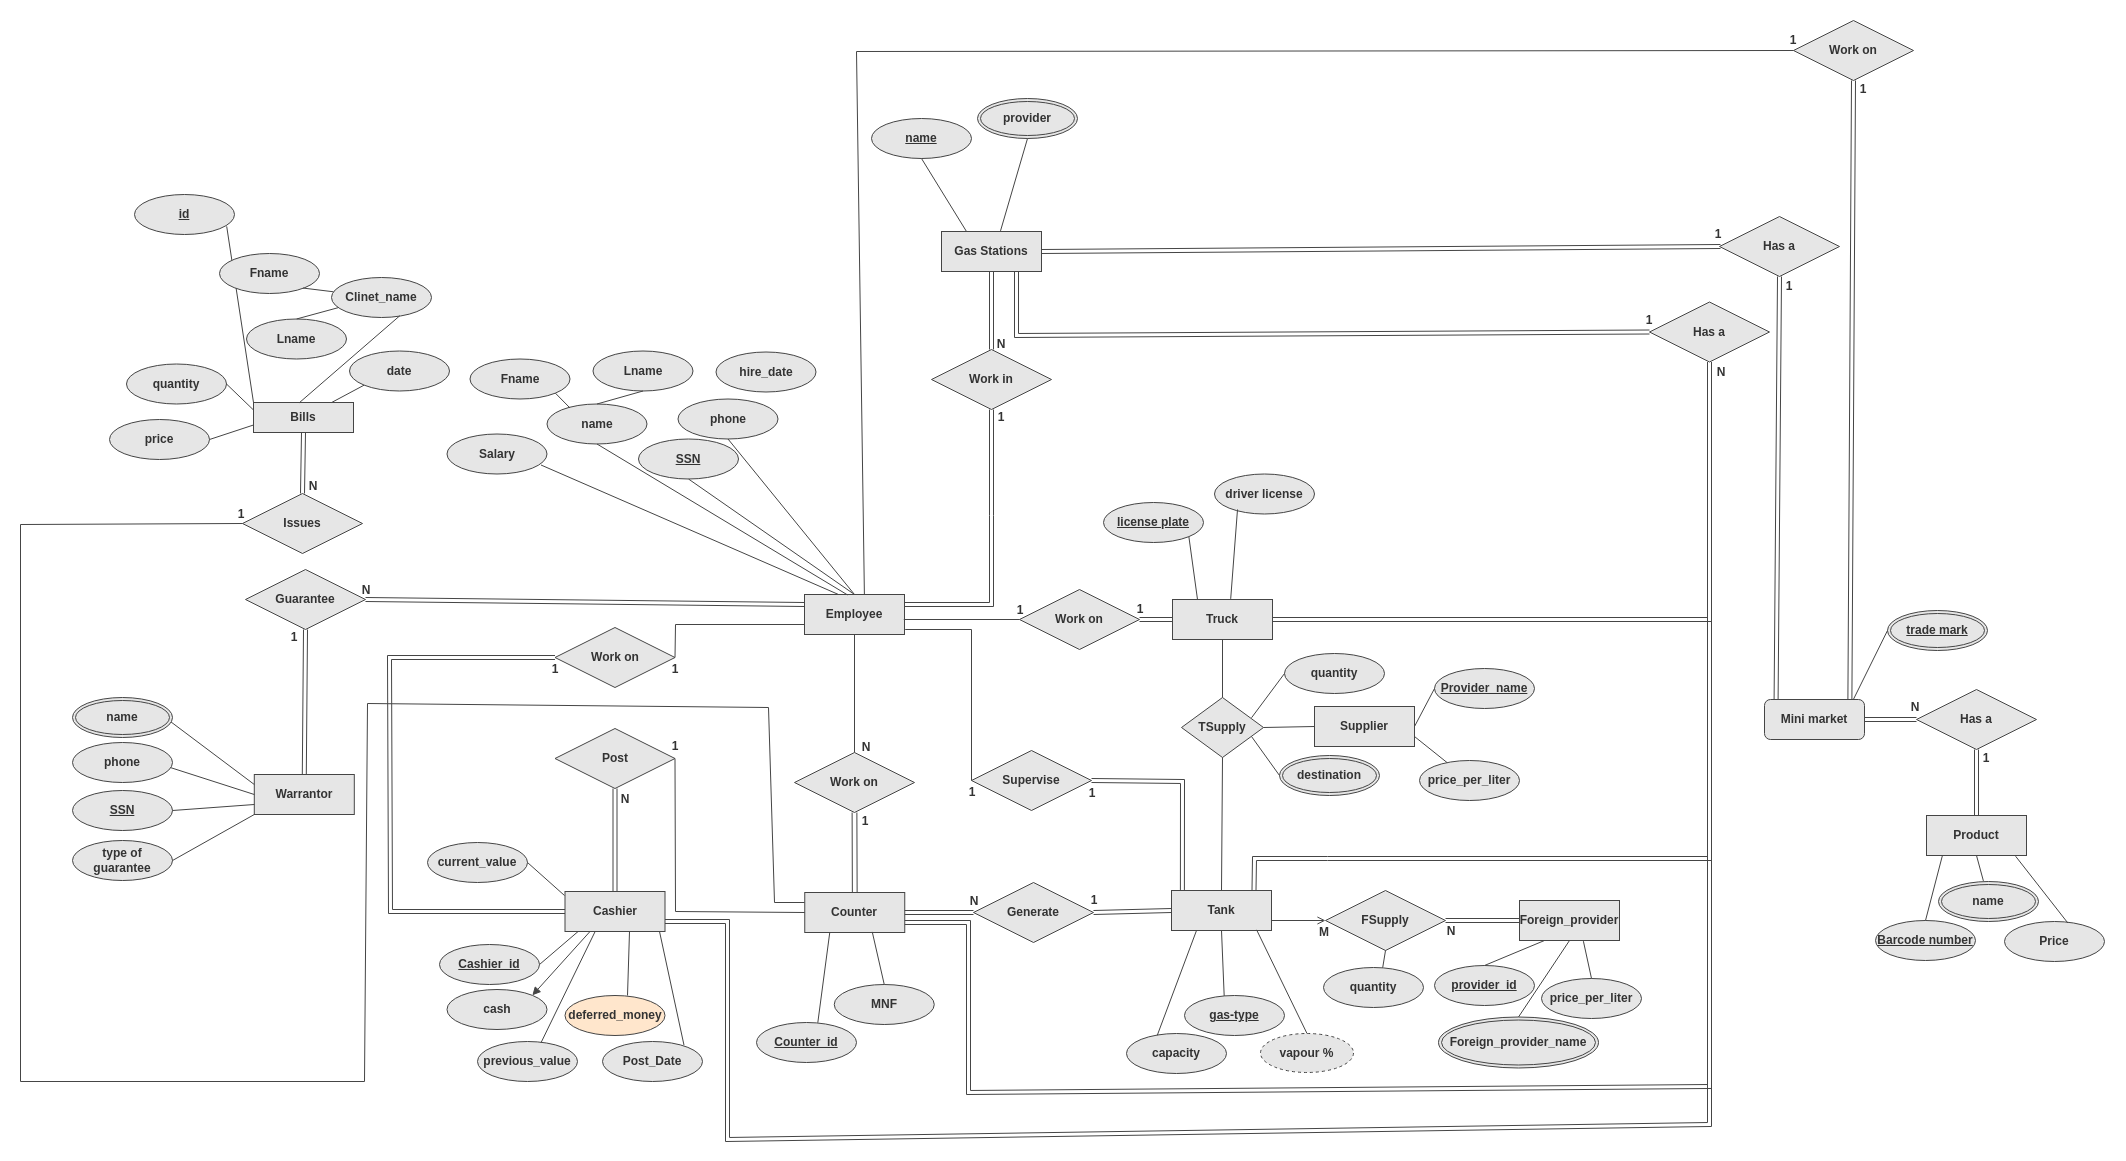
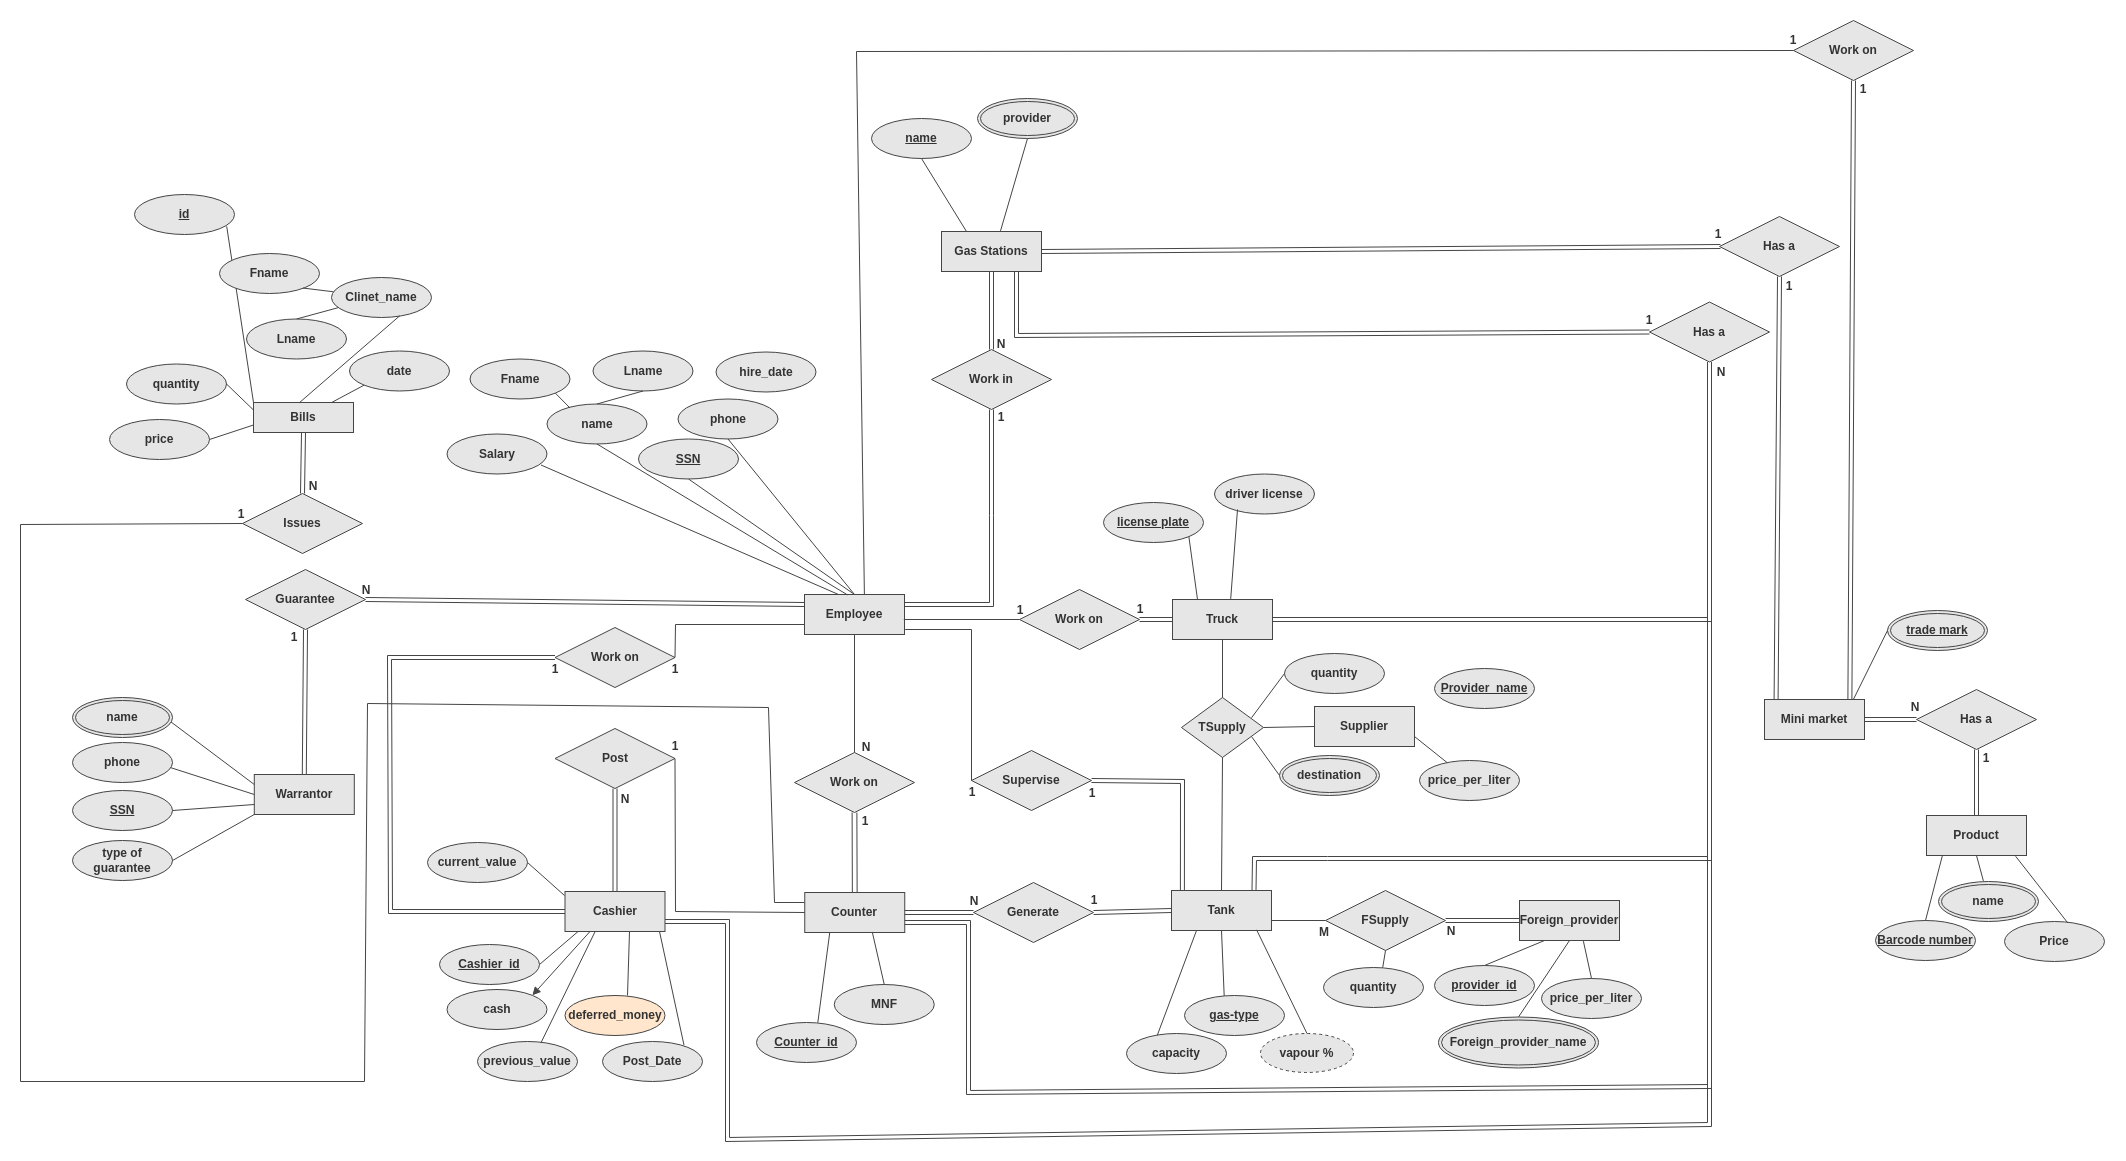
edge "Provider_name" -- "Supplier": removed
node "Mini market": shape rounded rectangle -> rectangle
edge "Tank" -> "FSupply": arrowhead open -> none
